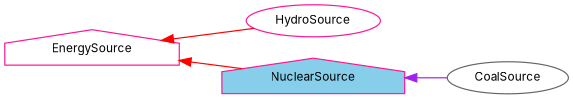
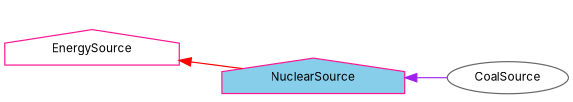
node "HydroSource": removed
